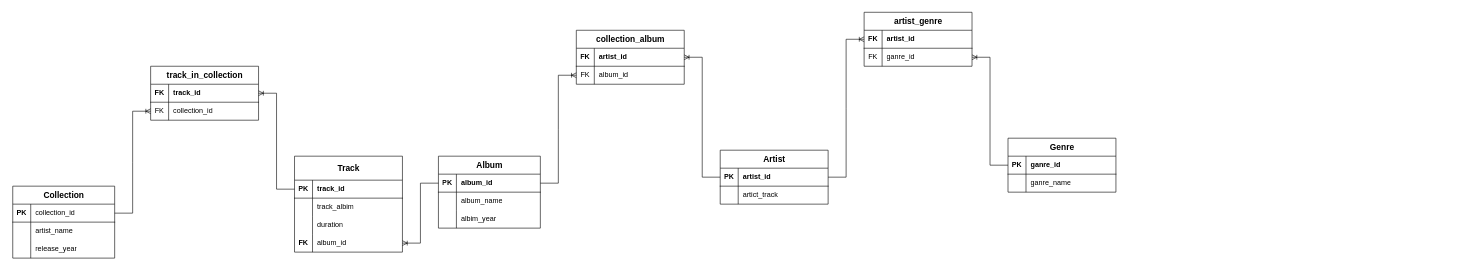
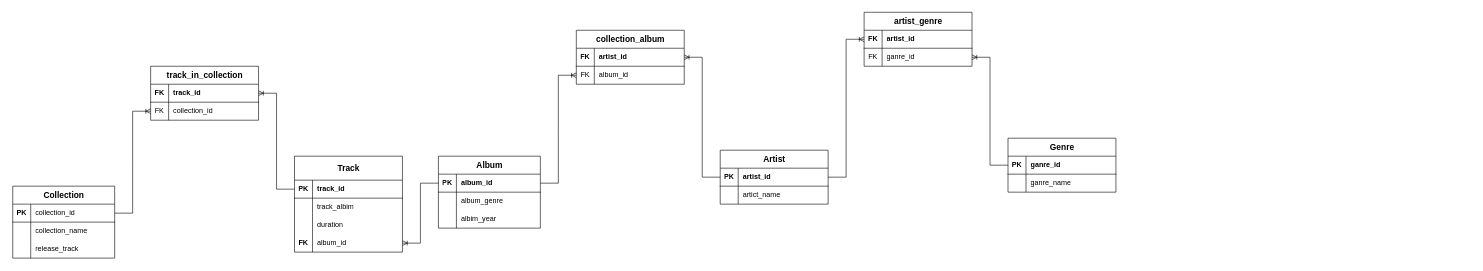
node "artict_track": label "artict_track" -> "artict_name"
node "album_name": label "album_name" -> "album_genre"
node "artist_name": label "artist_name" -> "collection_name"
node "release_year": label "release_year" -> "release_track"
